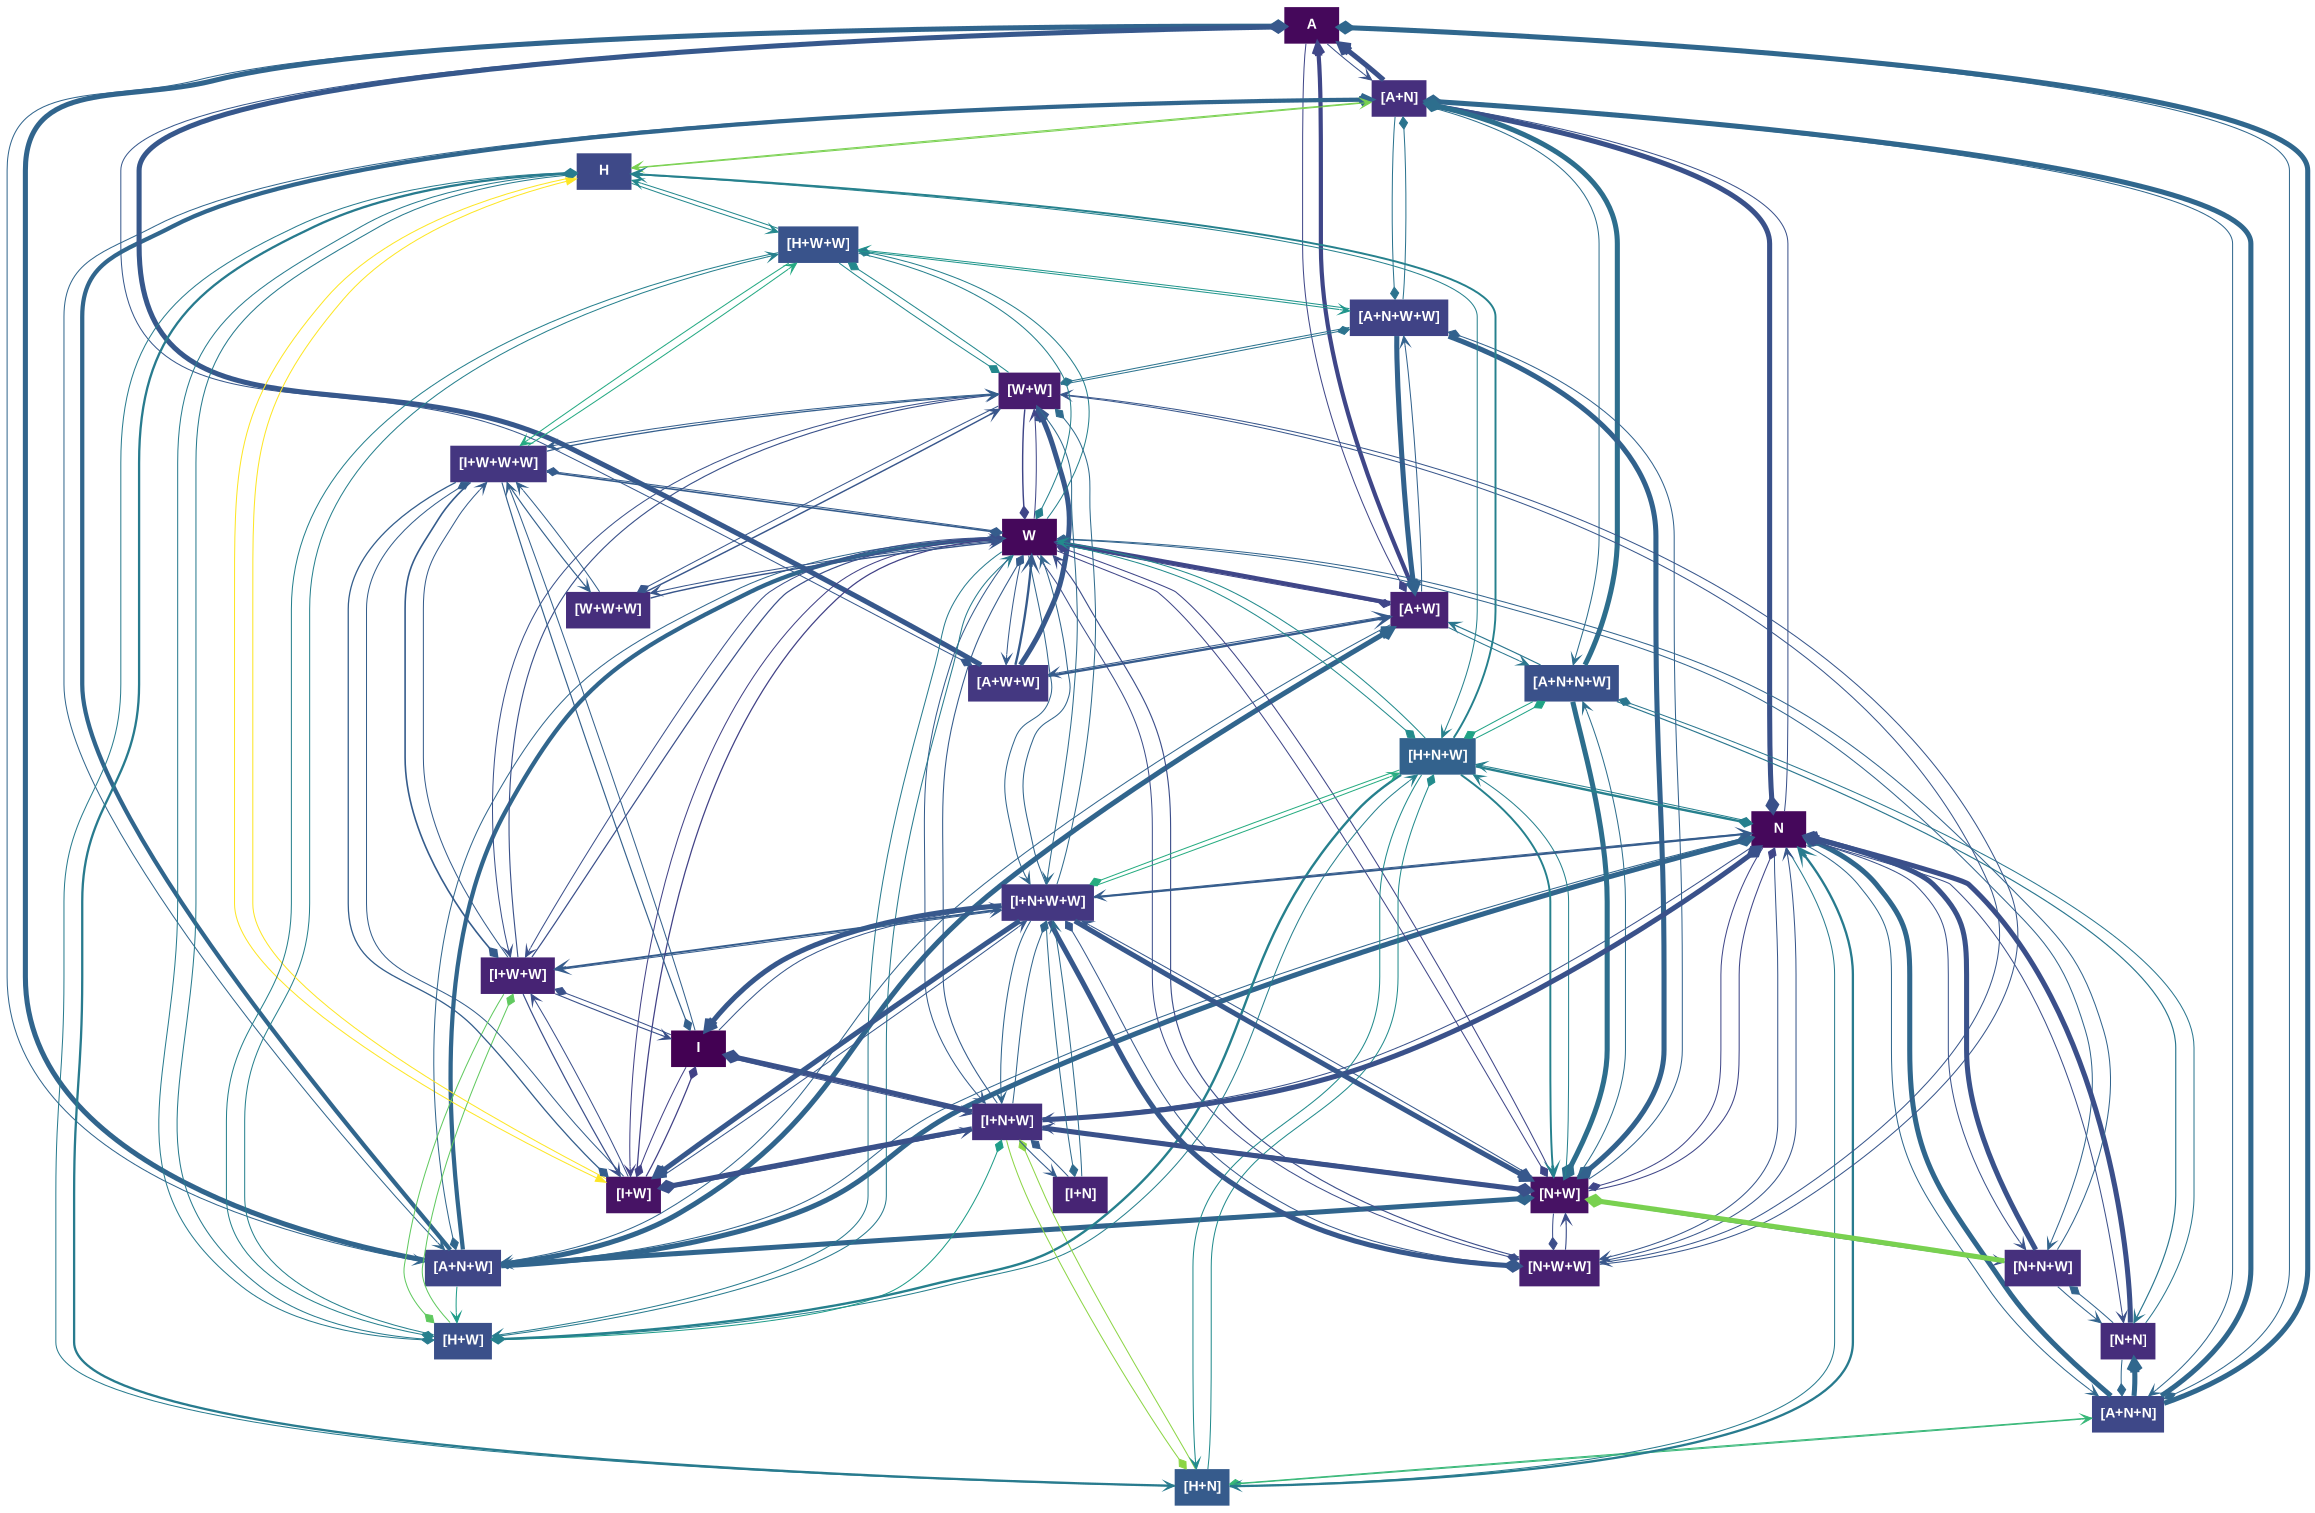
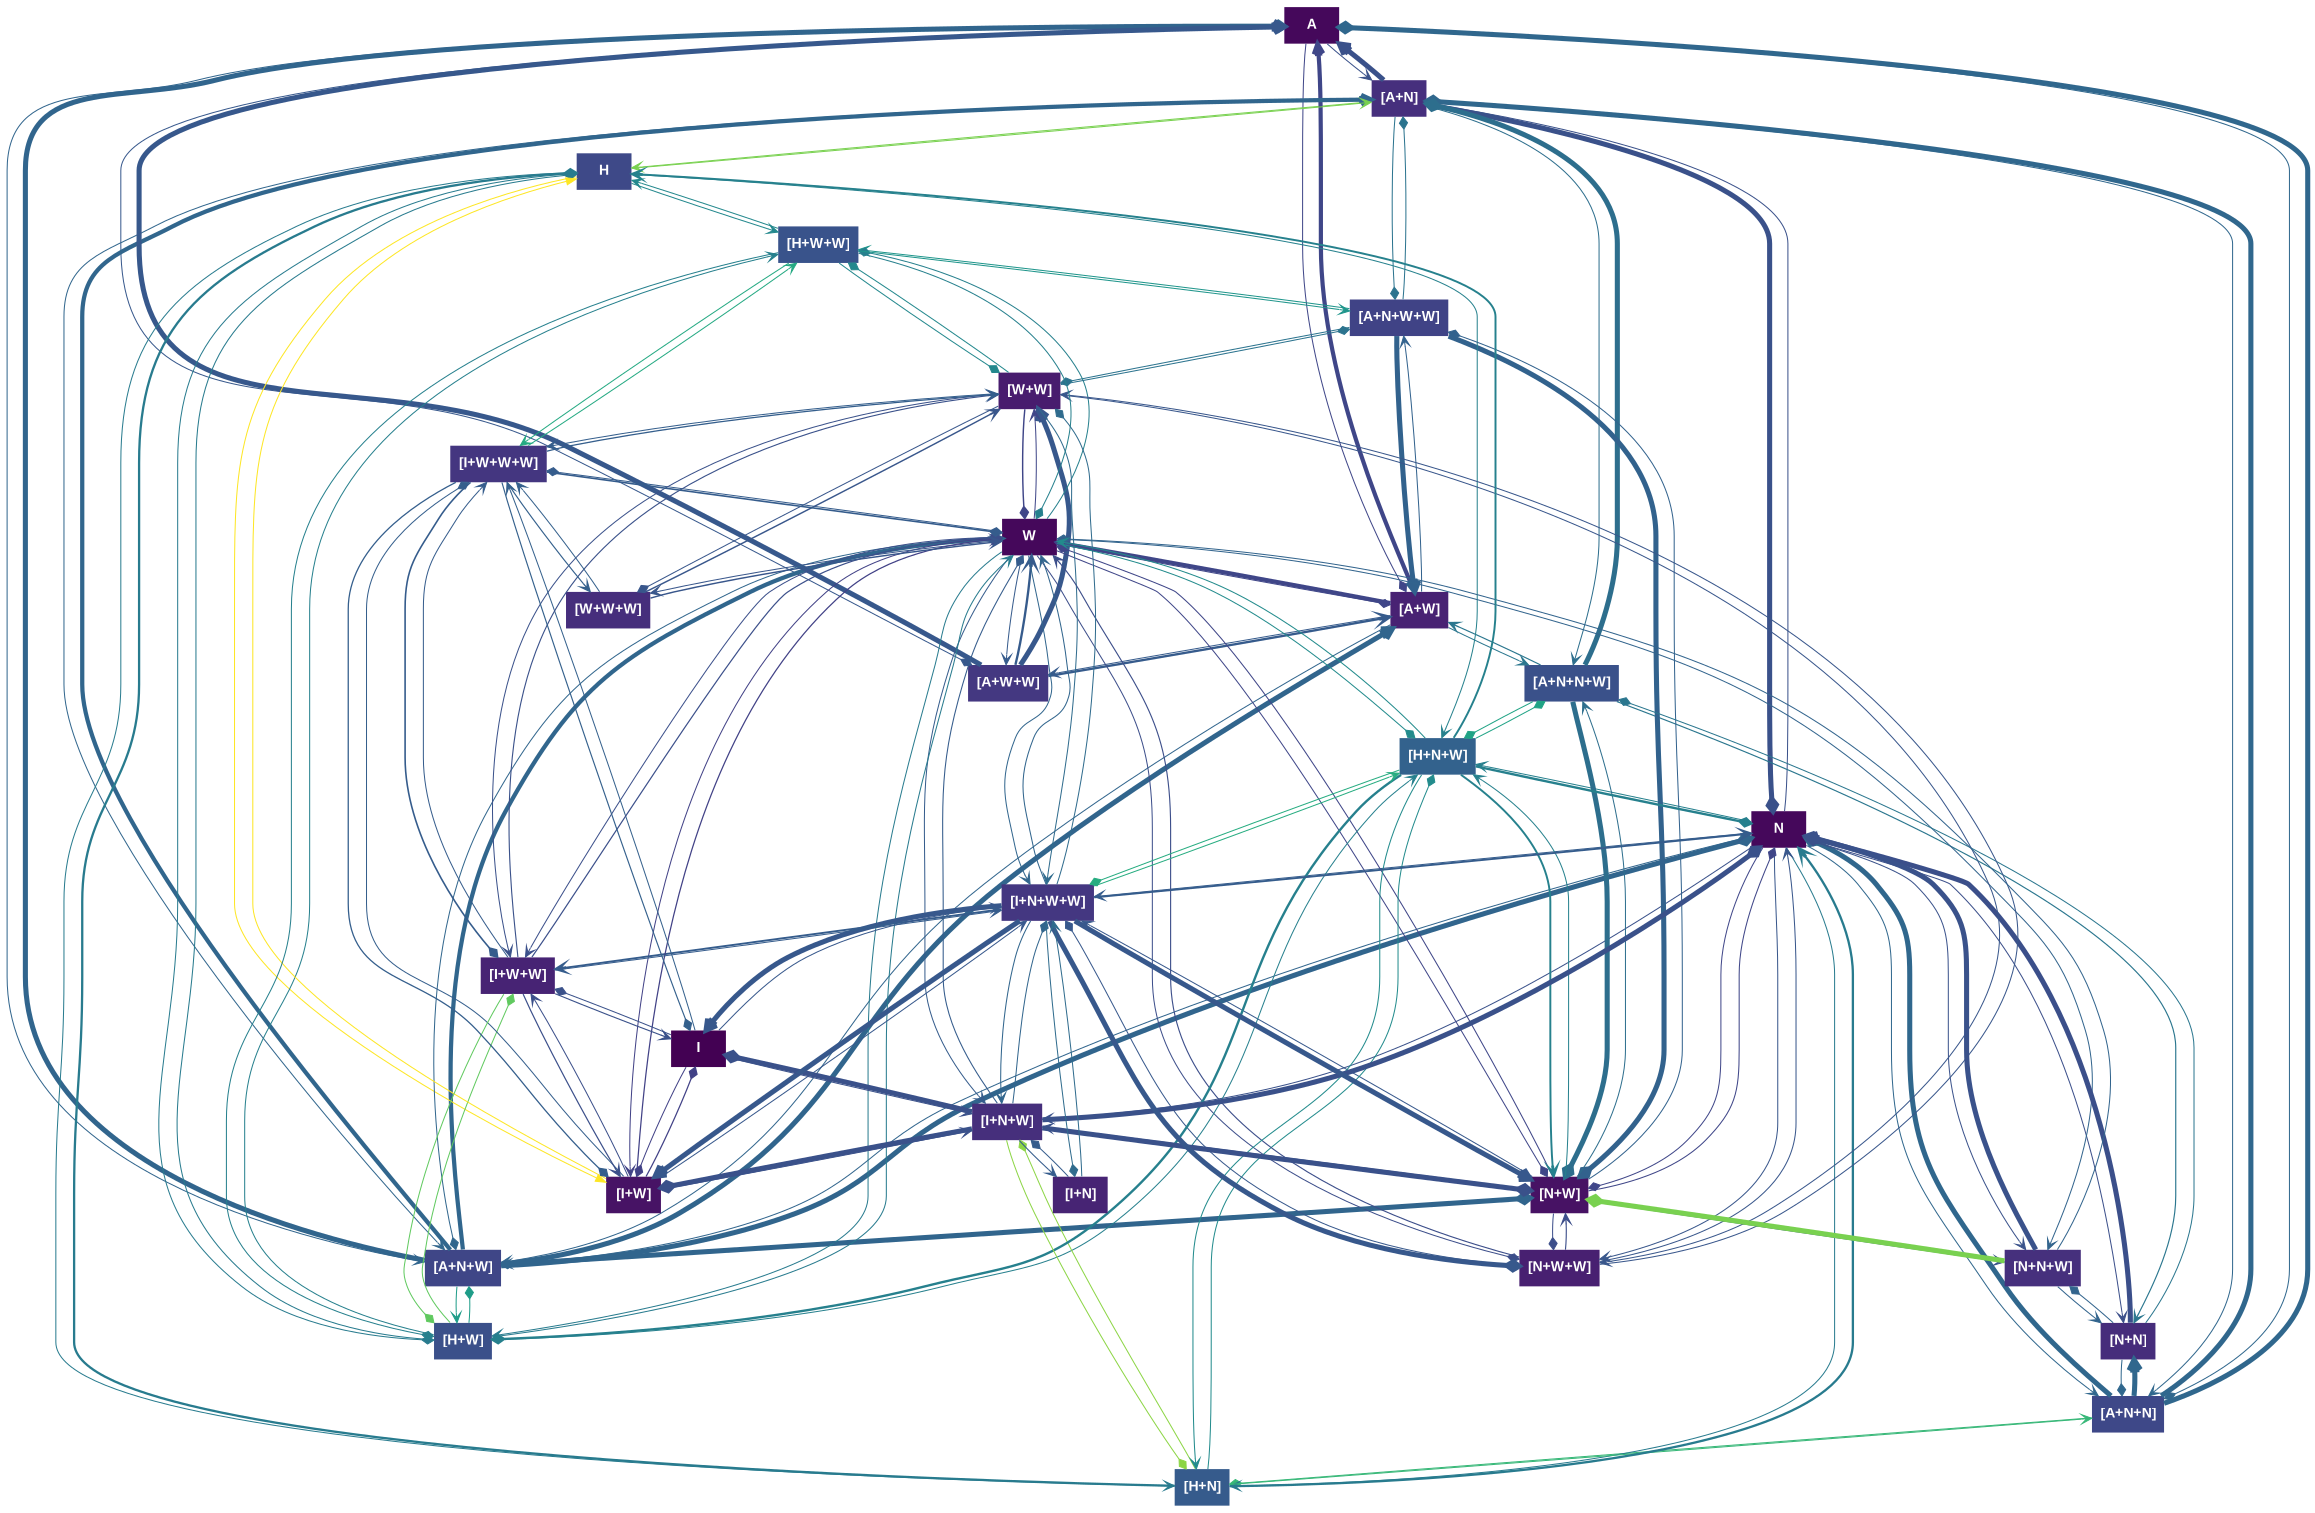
edge "[A+W+W]" -> "A": arrowhead diamond -> vee
edge "[H+W]" -> "[I+N+W]": now "[H+W]" -> "[A+N+W]"
